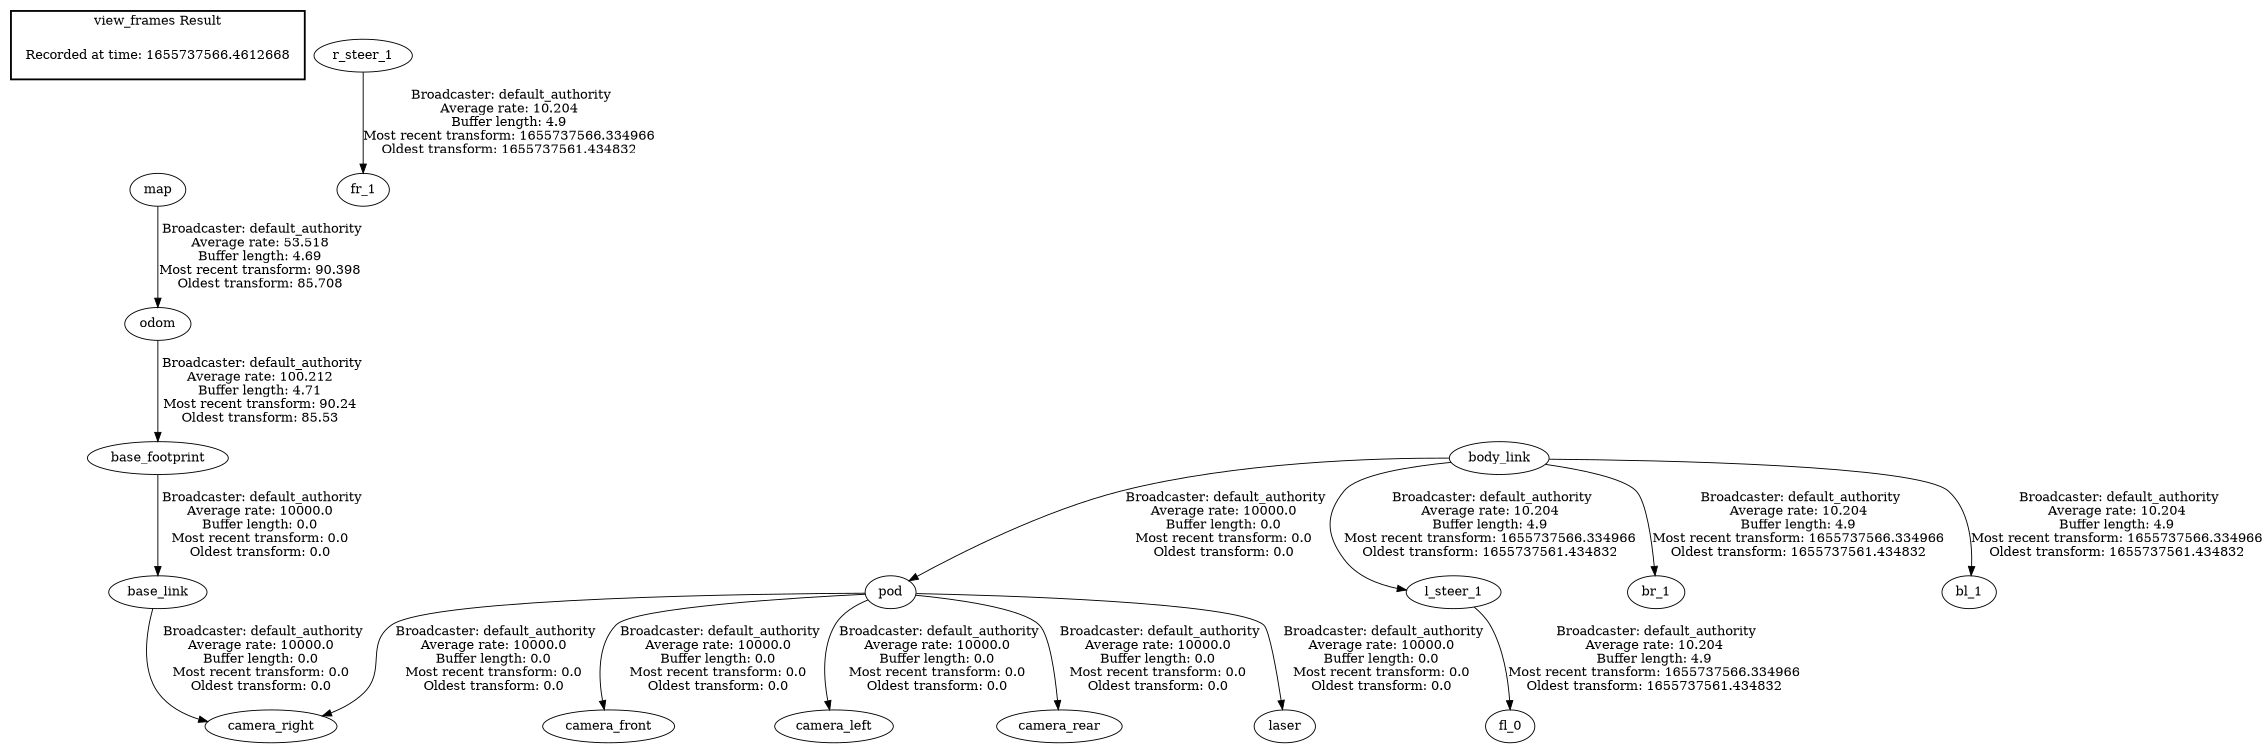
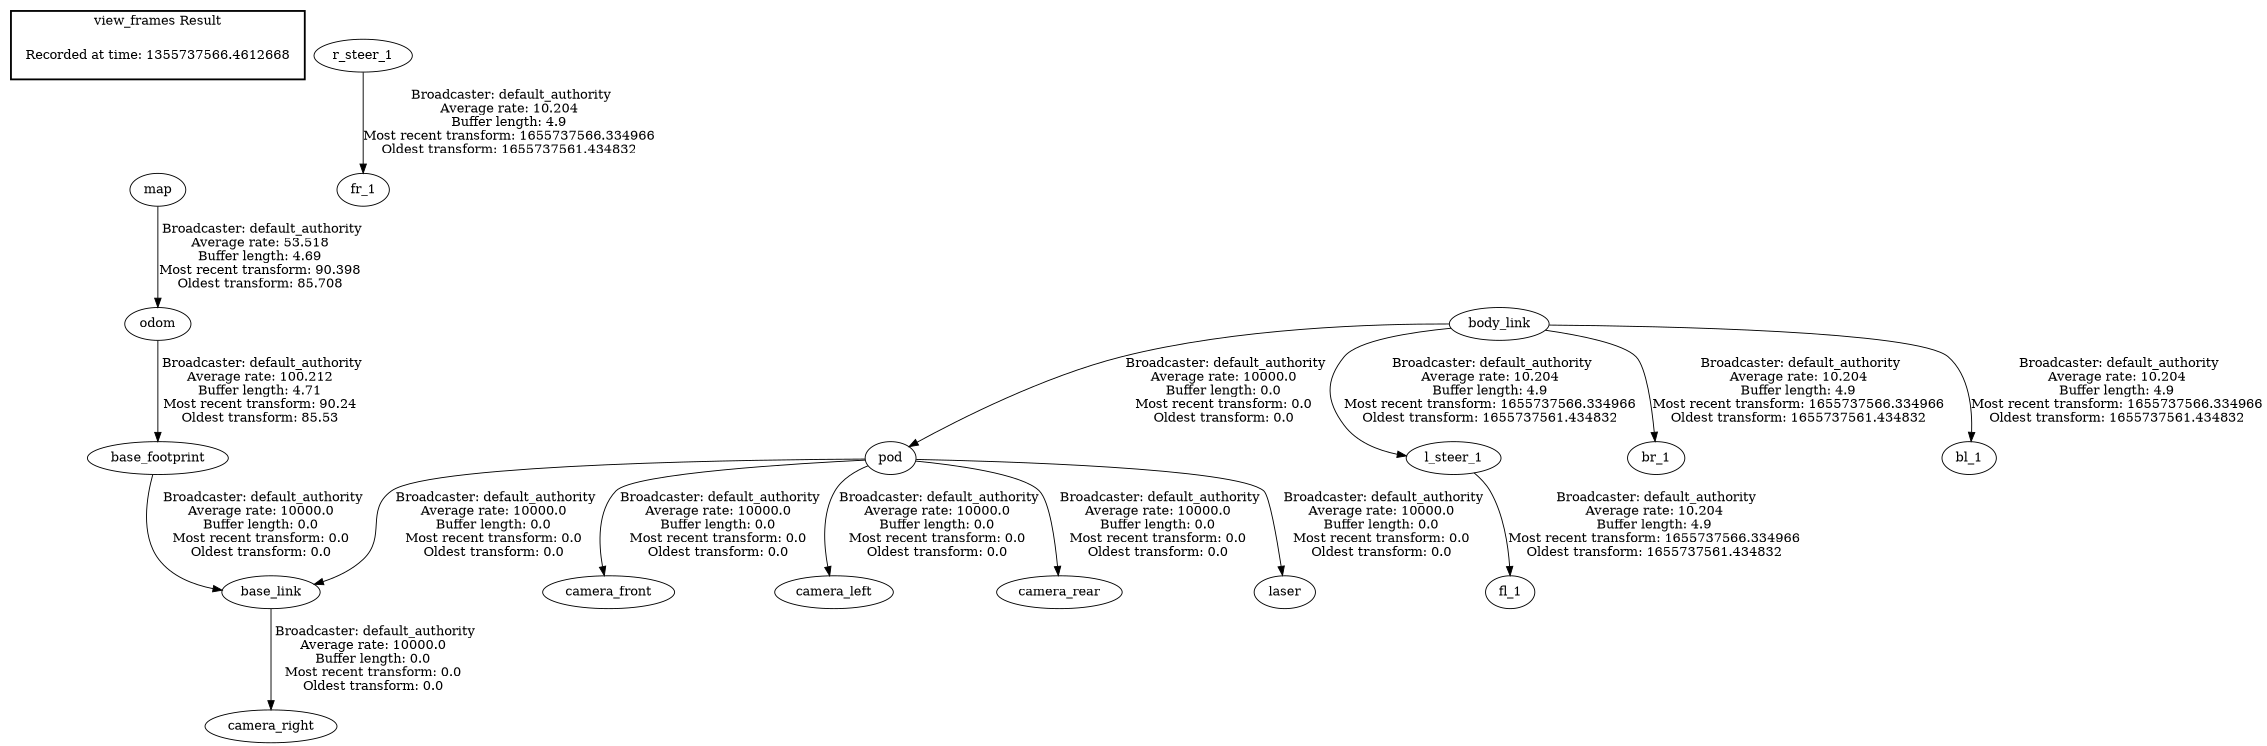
node "Recorded at time: 1655737566.4612668": label "Recorded at time: 1655737566.4612668" -> "Recorded at time: 1355737566.4612668"
edge "pod" -> "camera_right": now "pod" -> "base_link"
node "fl_0": label "fl_0" -> "fl_1"
